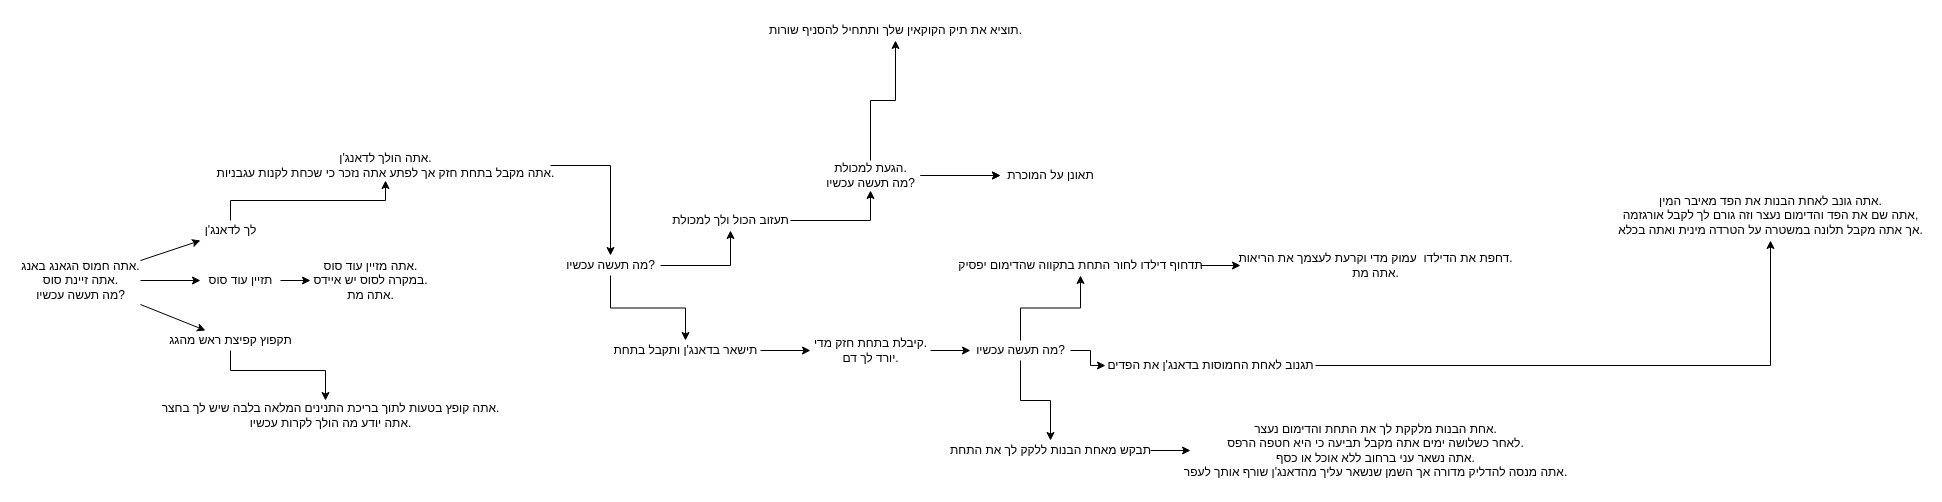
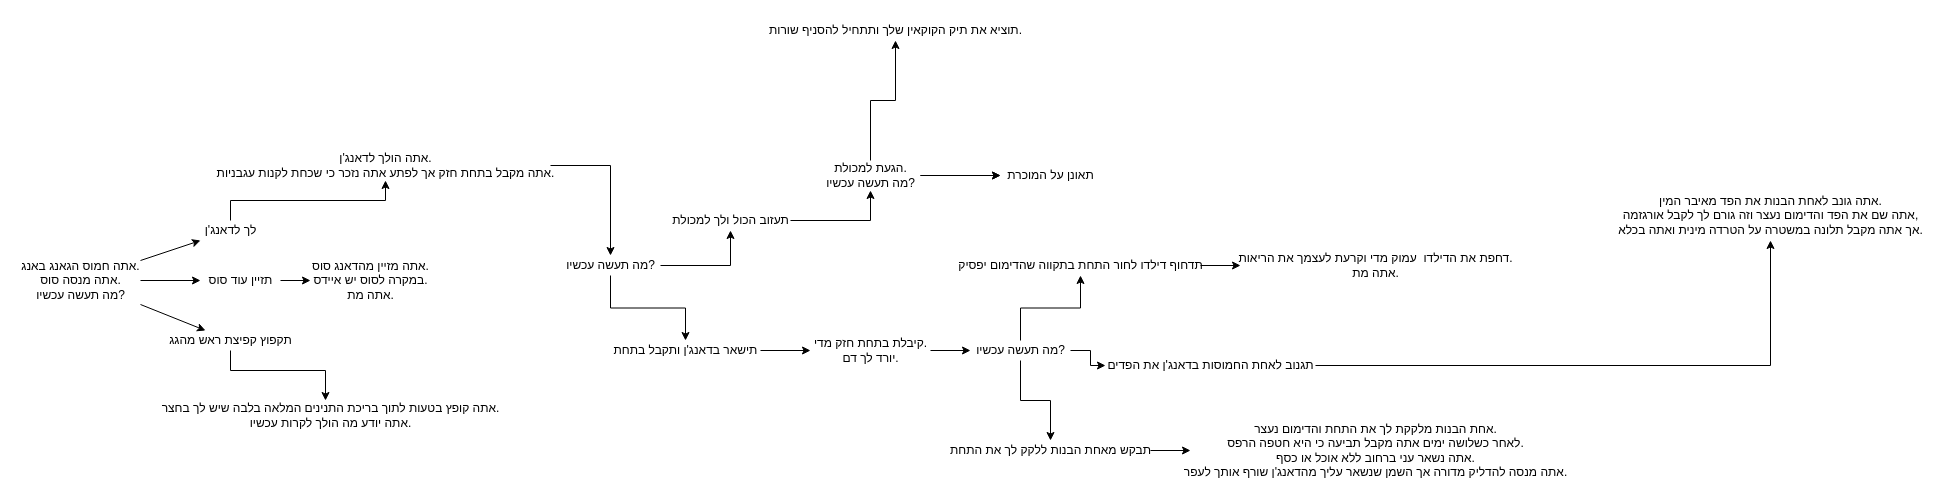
node "אתה חמוס הגאנג באנג. אתה זיינת סוס. מה תעשה עכשיו?": label "אתה חמוס הגאנג באנג. אתה זיינת סוס. מה תעשה עכשיו?" -> "אתה חמוס הגאנג באנג. אתה מנסה סוס. מה תעשה עכשיו?"
node "אתה מזיין עוד סוס. במקרה לסוס יש איידס. אתה מת.": label "אתה מזיין עוד סוס. במקרה לסוס יש איידס. אתה מת." -> "אתה מזיין מהדאנג סוס. במקרה לסוס יש איידס. אתה מת."
